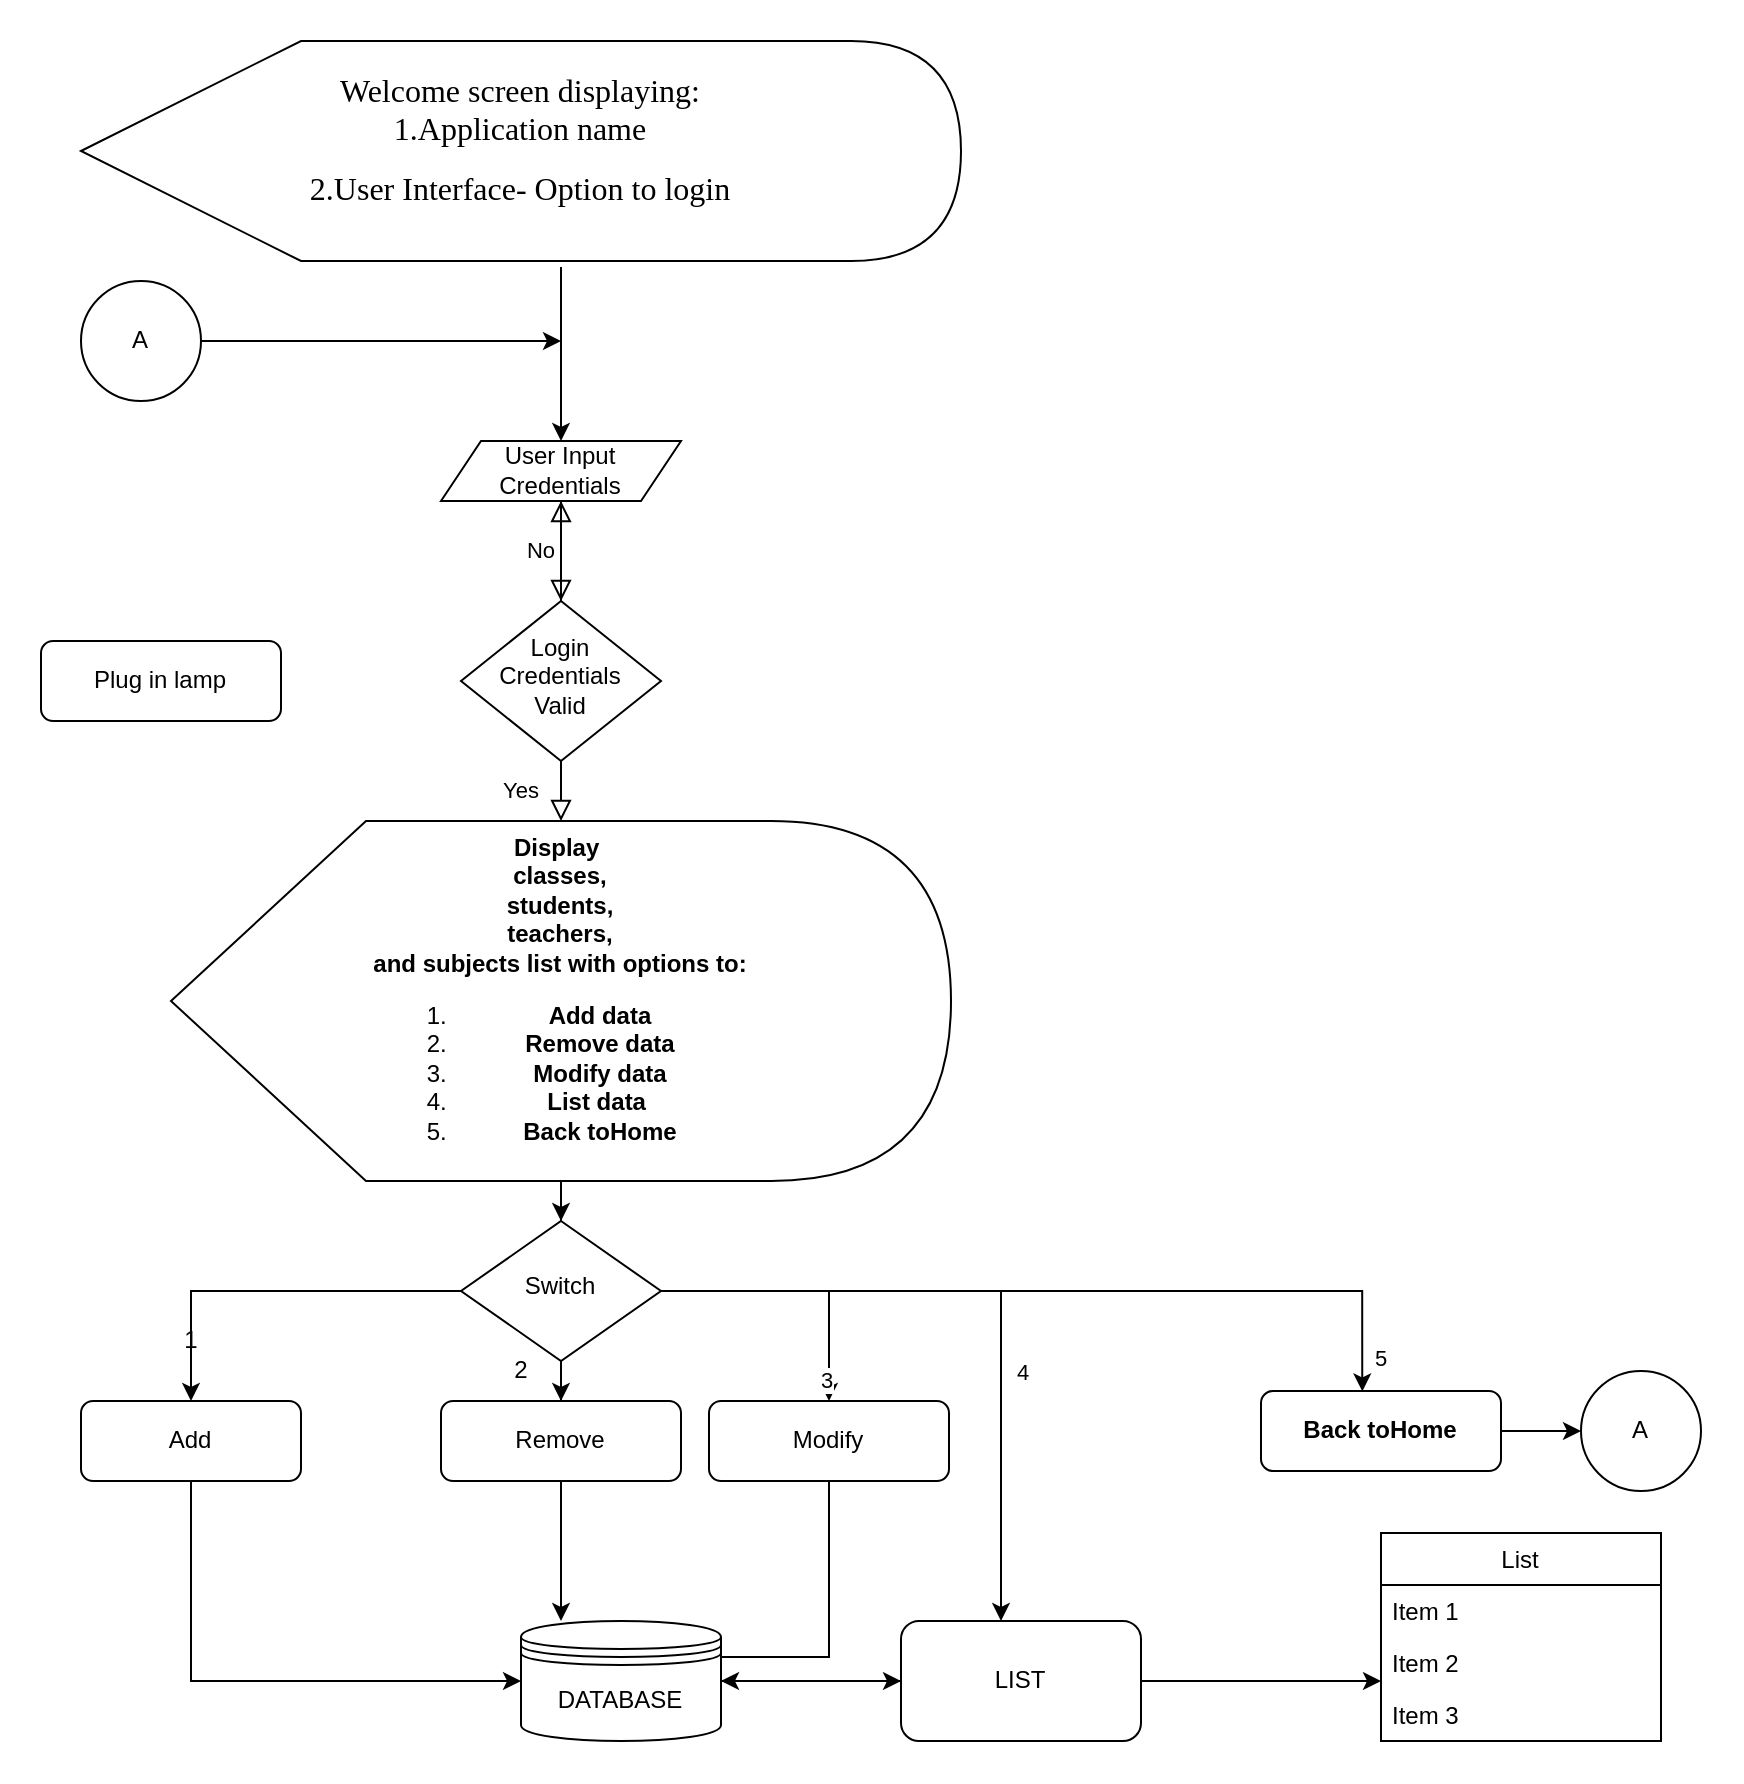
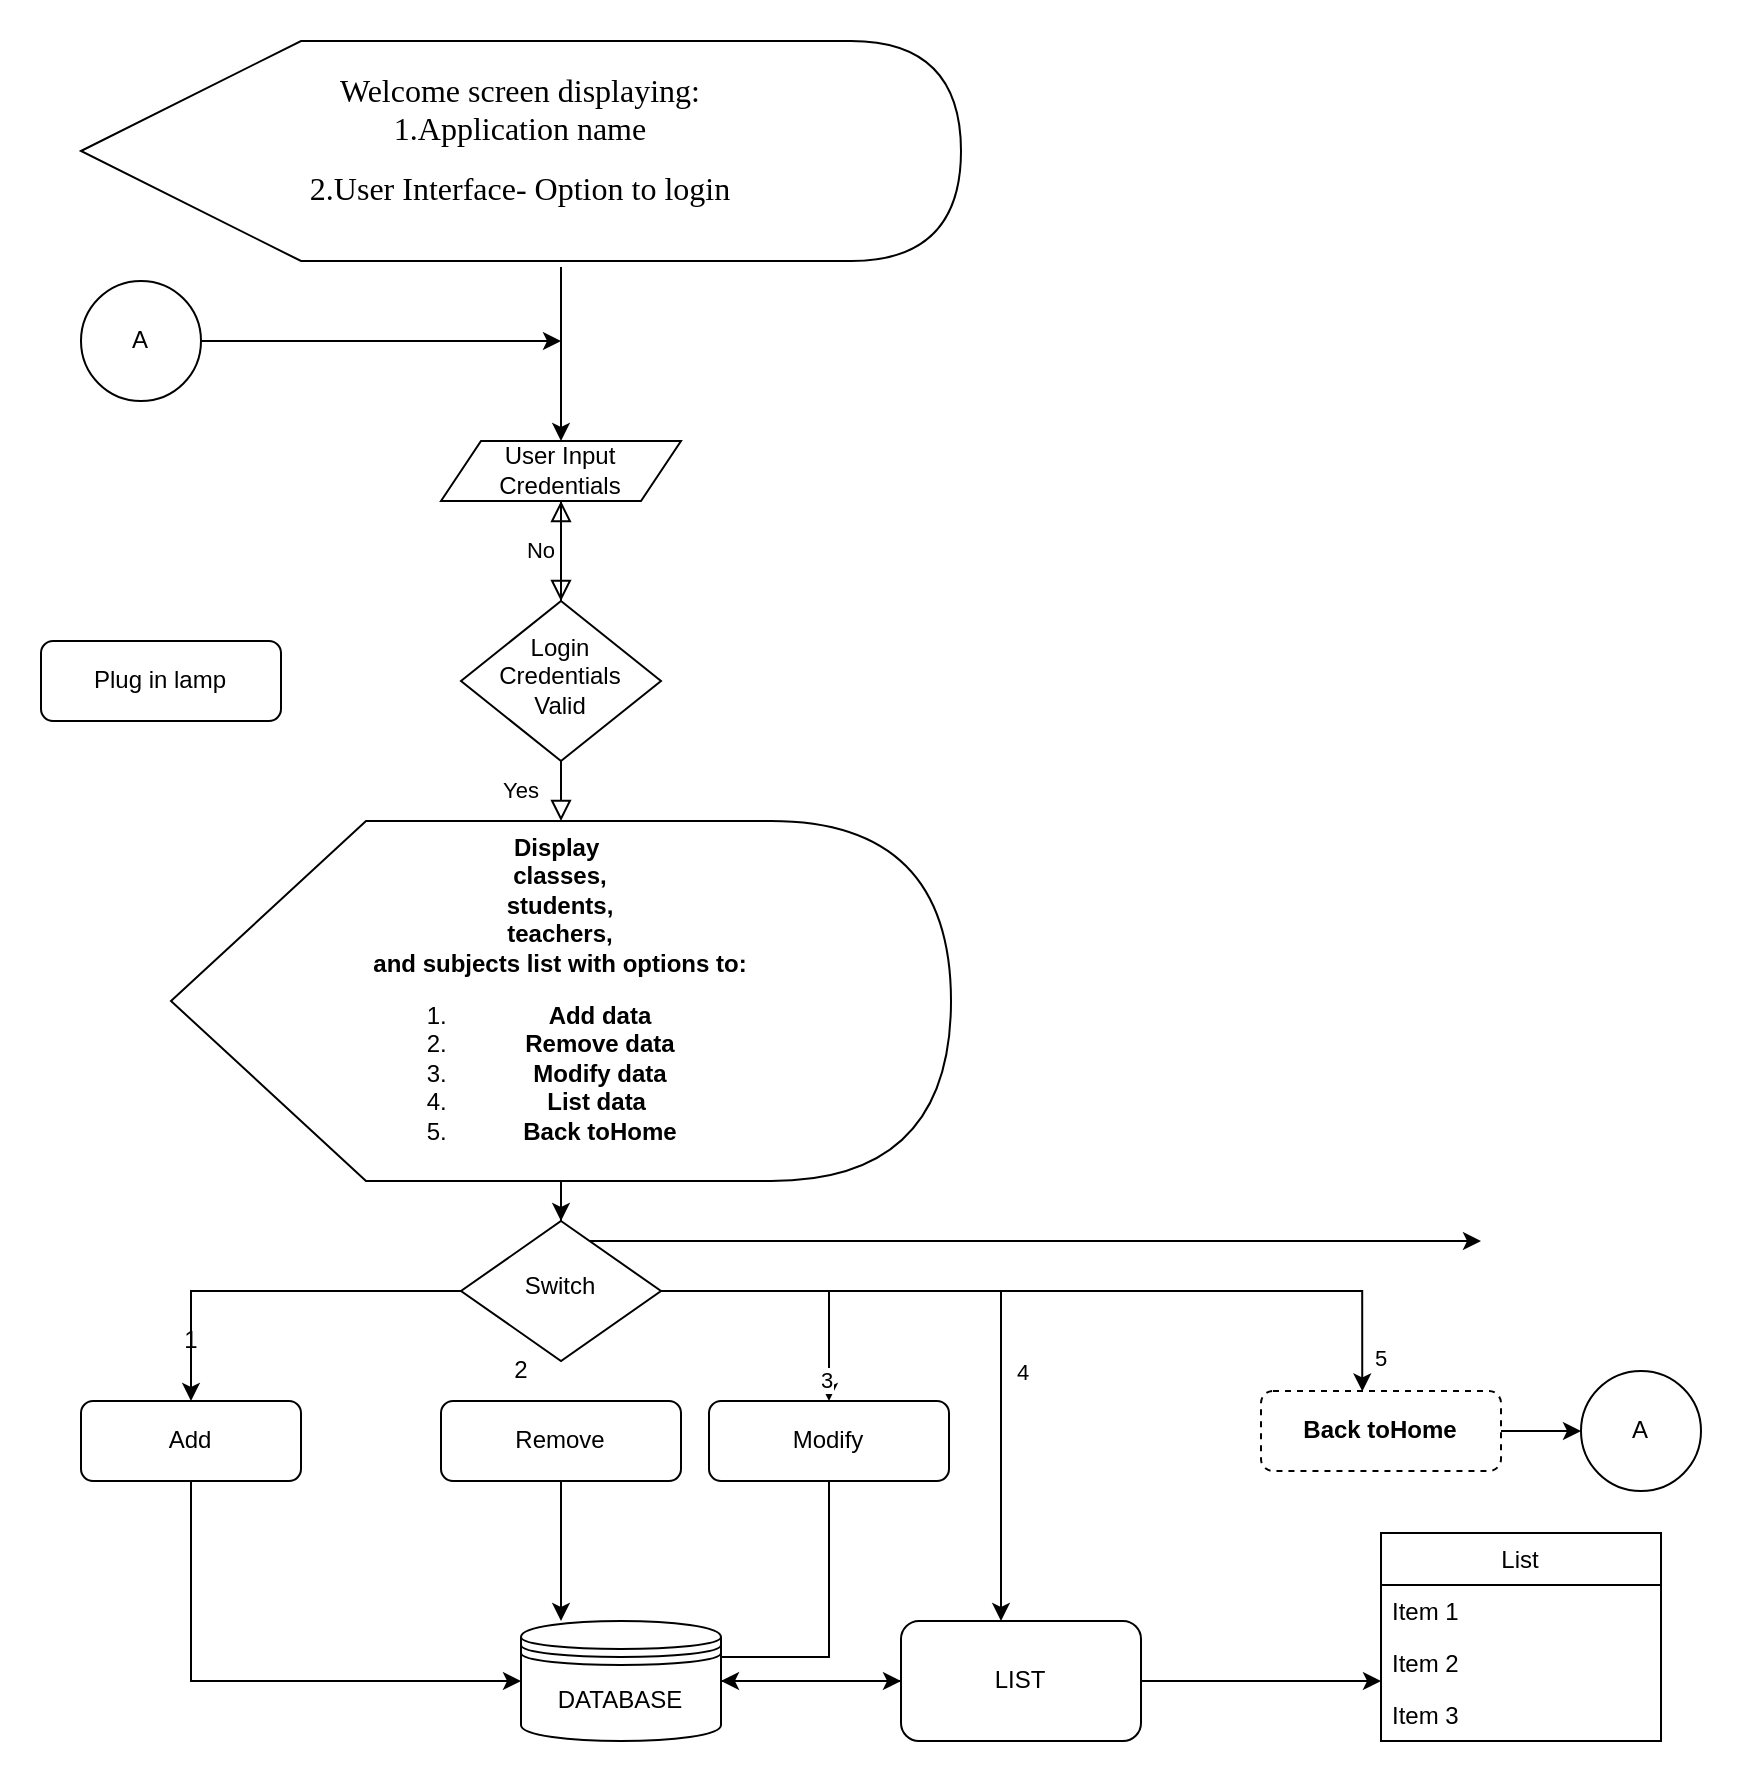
edge "Switch" -> "Remove": now "Switch" -> "5"
node "Back toHome": style solid -> dashed
